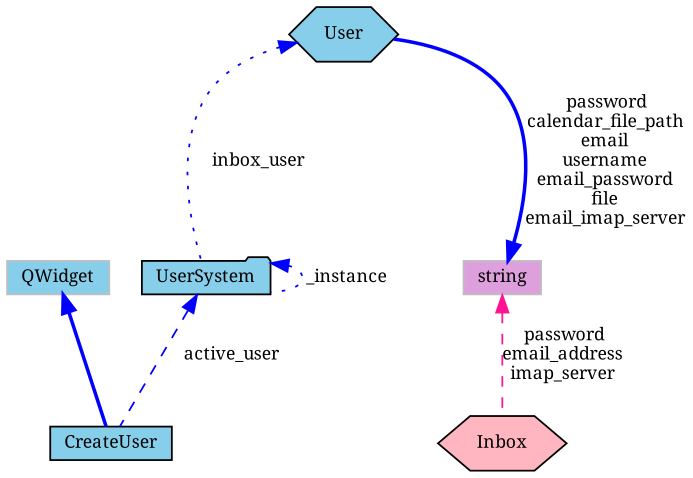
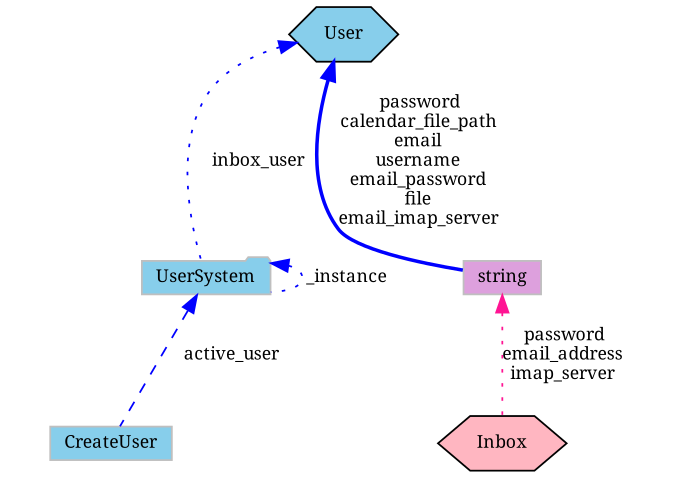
edge "User" -> "string": reversed
node "QWidget": removed
node "UserSystem": color black -> grey75
edge "Inbox" -> "string": style dashed -> dotted
node "CreateUser": color black -> grey75
